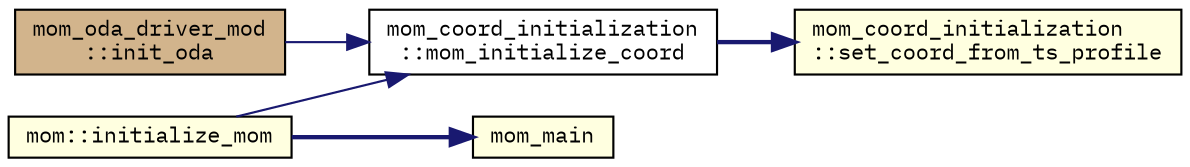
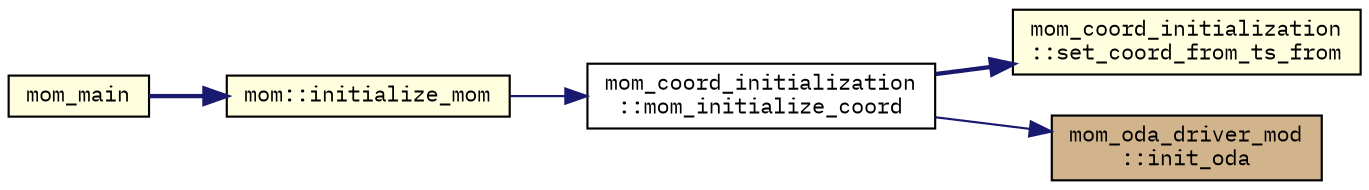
edge "mom_oda_driver_mod ::init_oda" -> "mom_coord_initialization ::mom_initialize_coord": reversed
node "mom_coord_initialization ::set_coord_from_ts_profile": label "mom_coord_initialization ::set_coord_from_ts_profile" -> "mom_coord_initialization ::set_coord_from_ts_from"
edge "mom::initialize_mom" -> "mom_main": reversed
